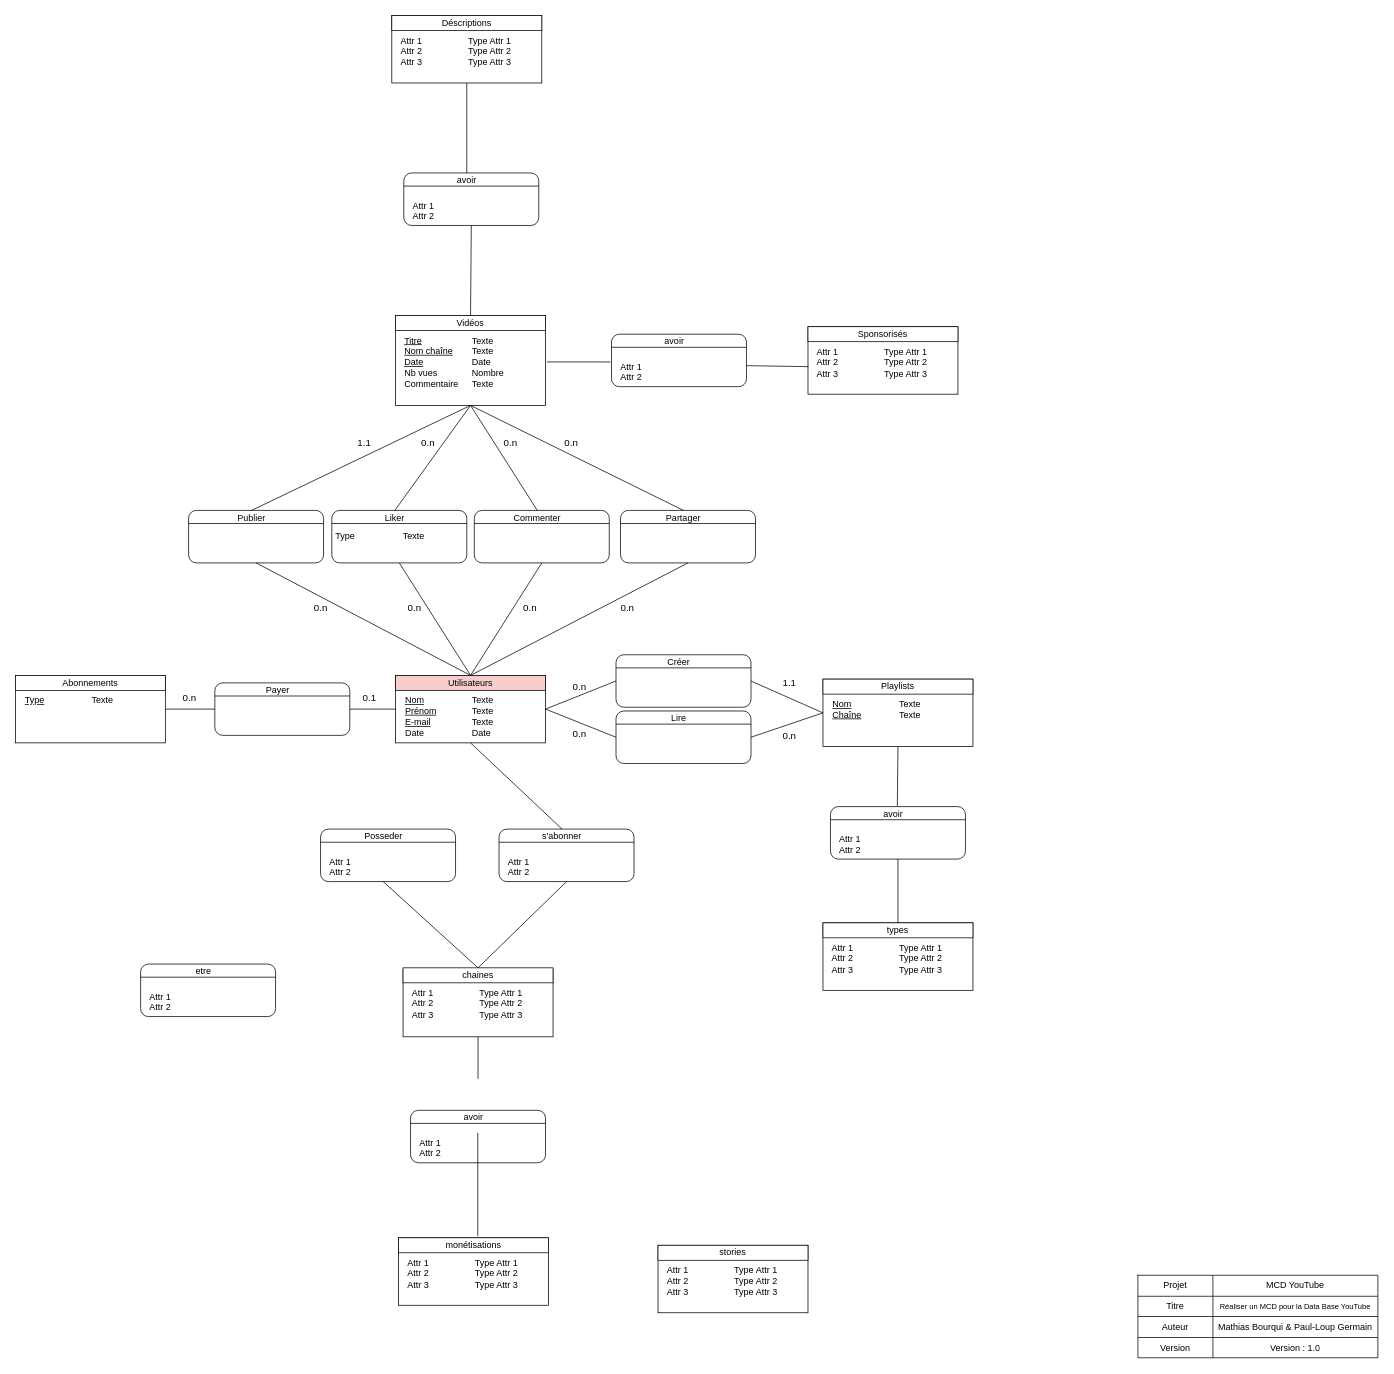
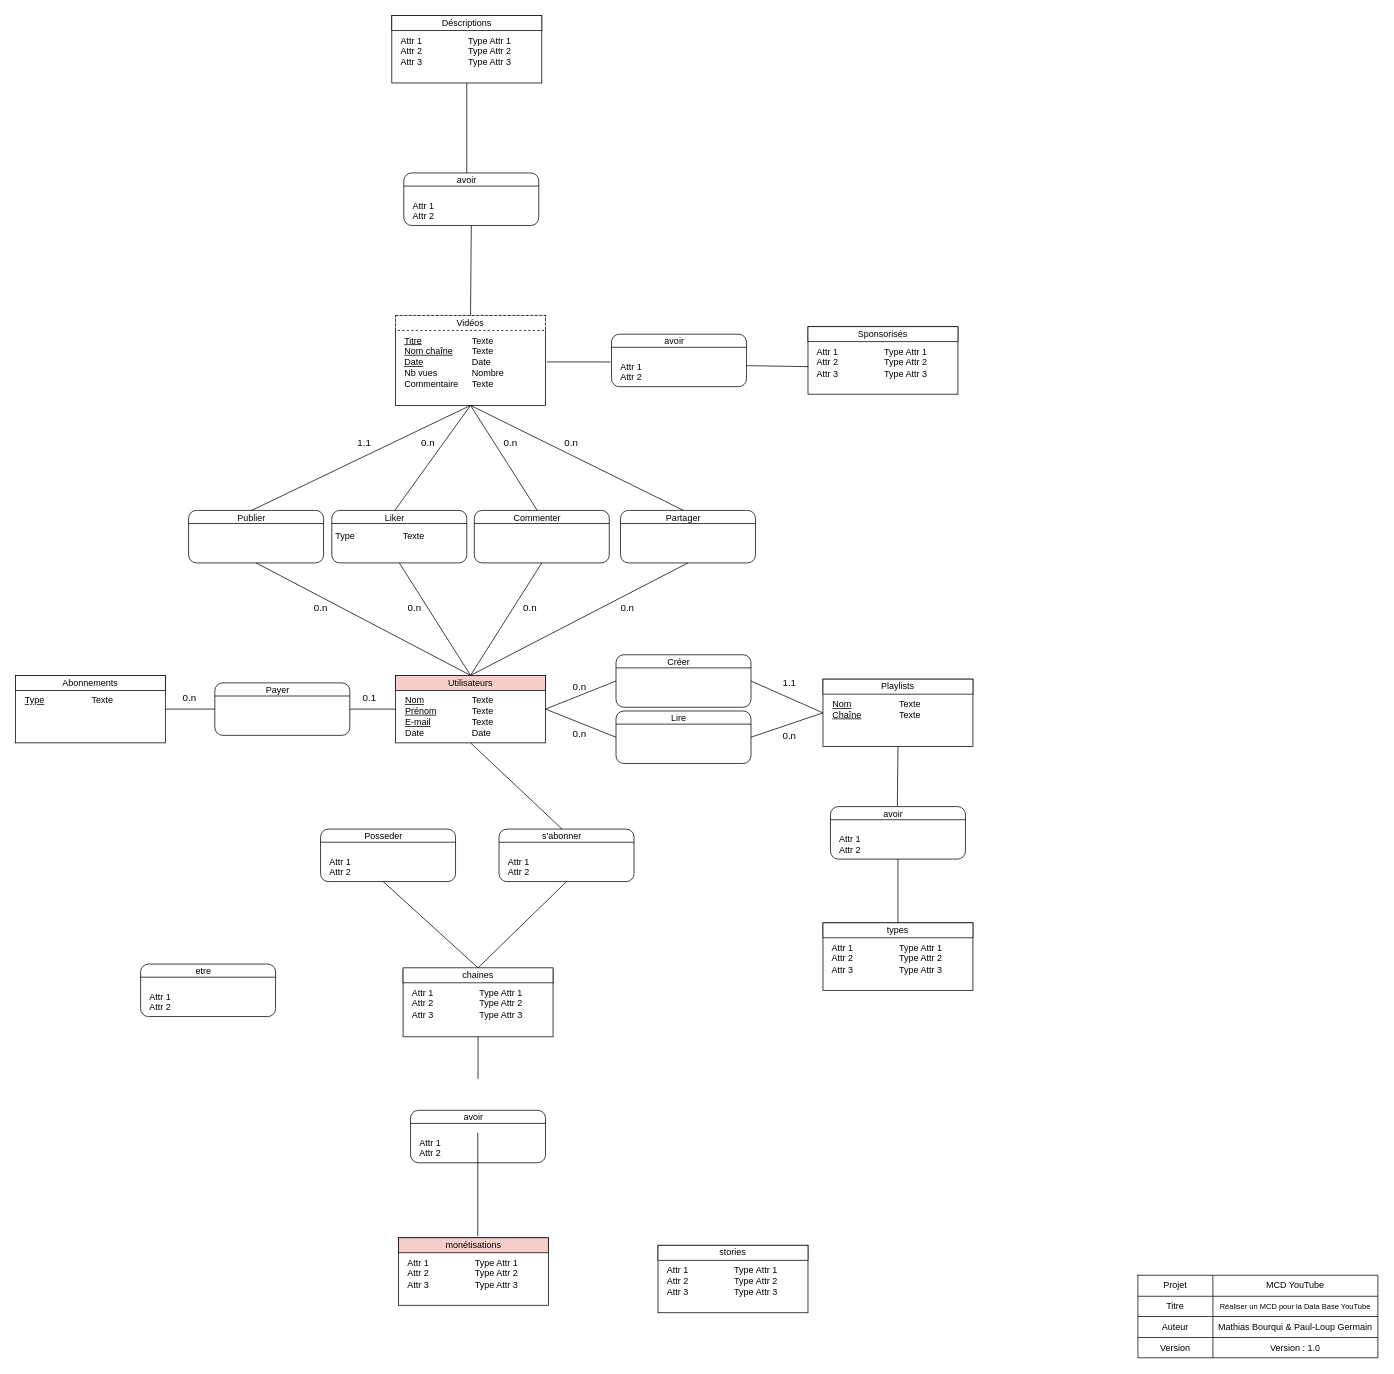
node "Vidéos": style solid -> dashed
node "monétisations": fillcolor #ffffff -> #f8cecc
